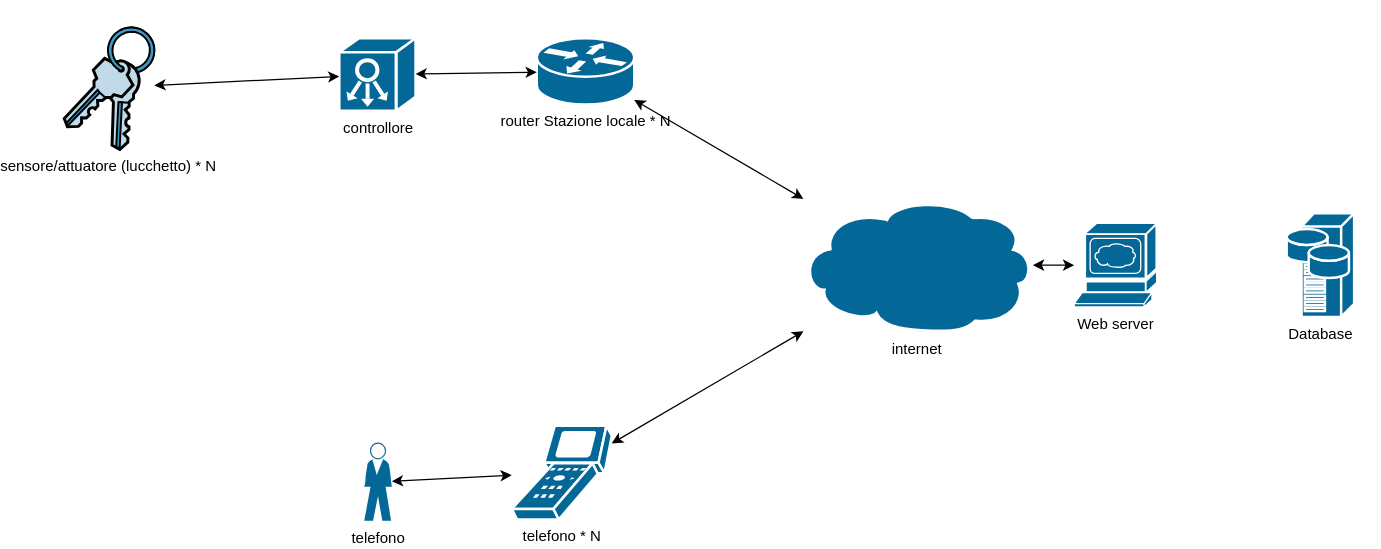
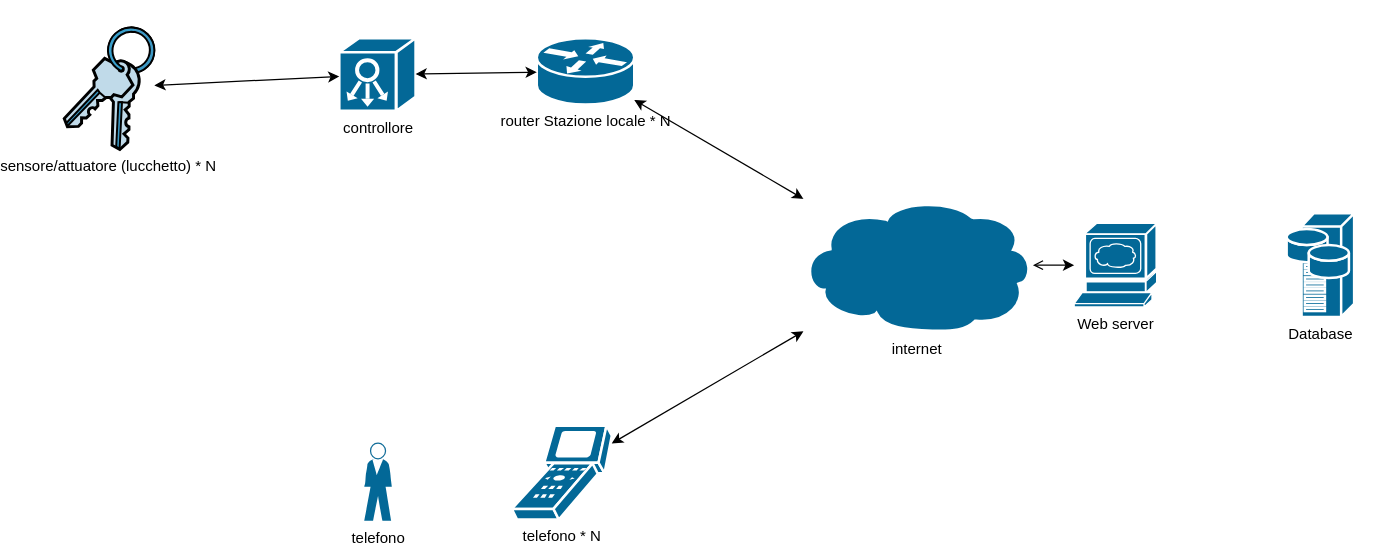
edge "internet" -- "Web server": arrowhead classic -> open
edge "telefono * N" -- "telefono": removed
